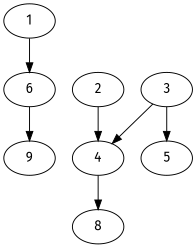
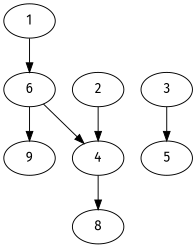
edge "3" -> "4": now "6" -> "4"
